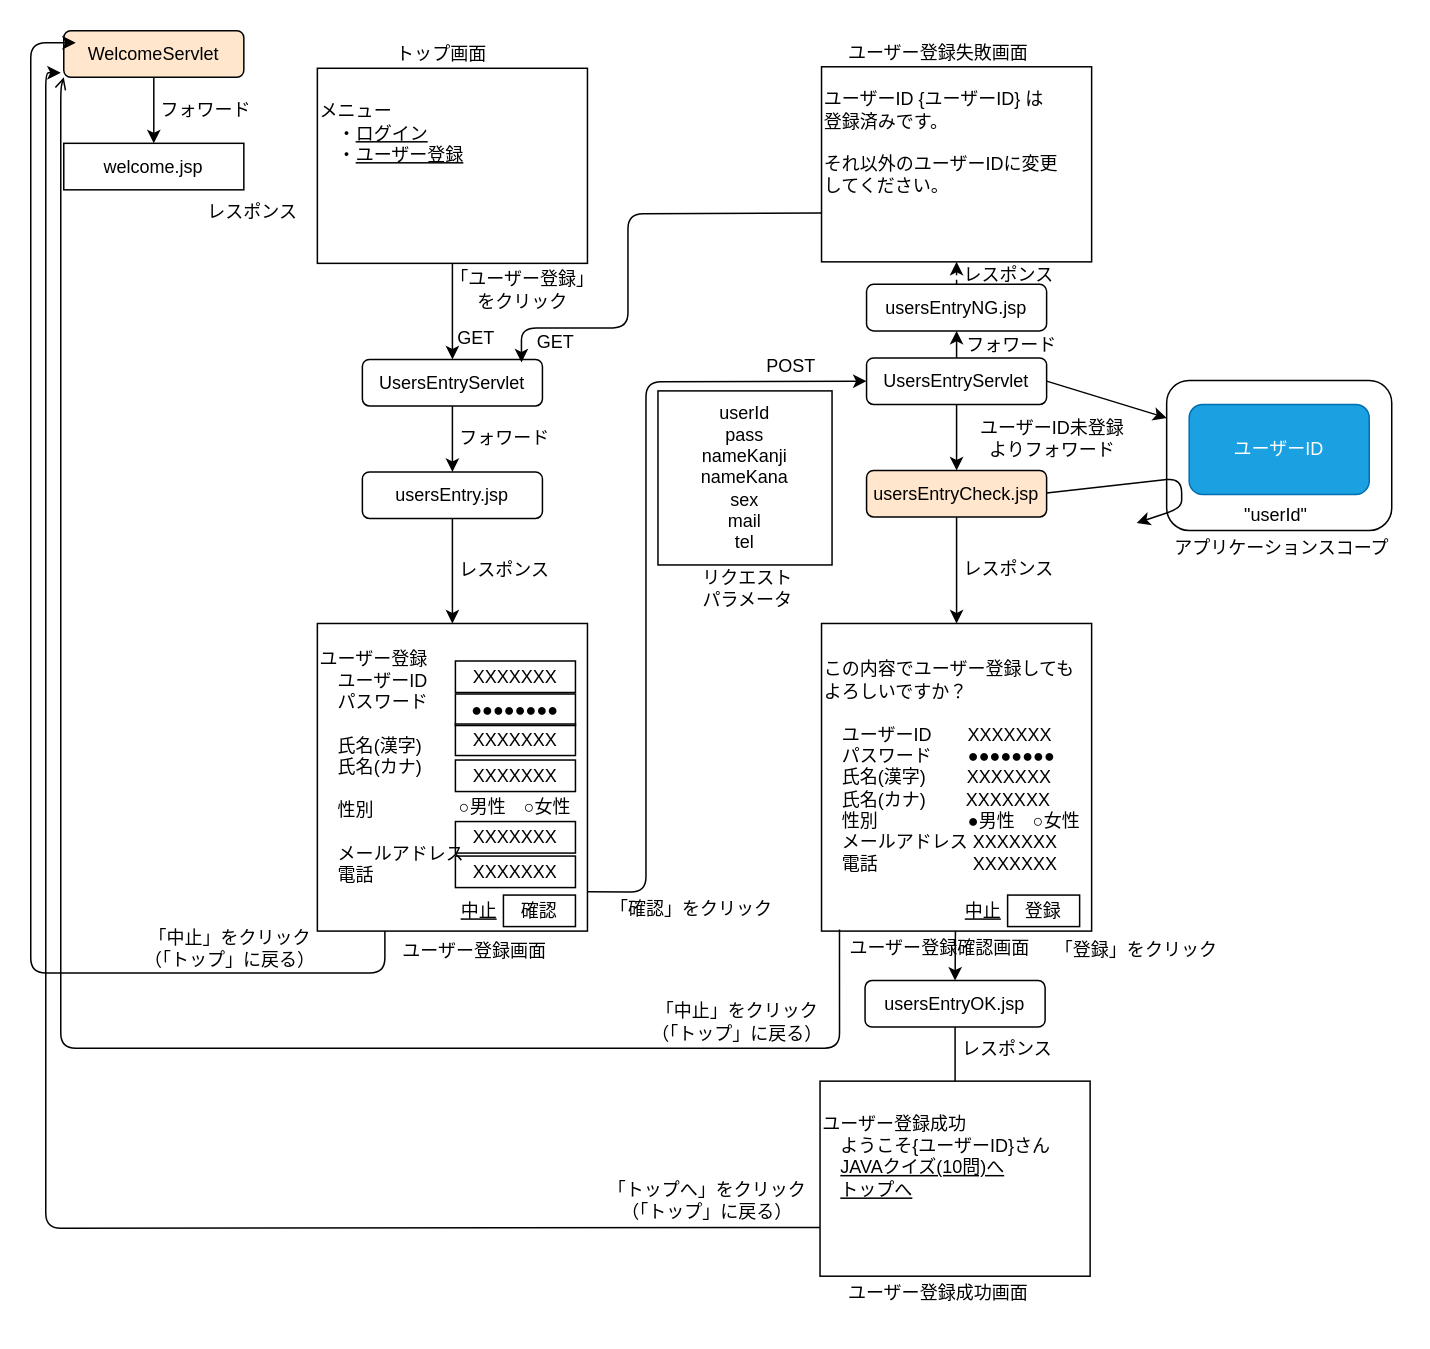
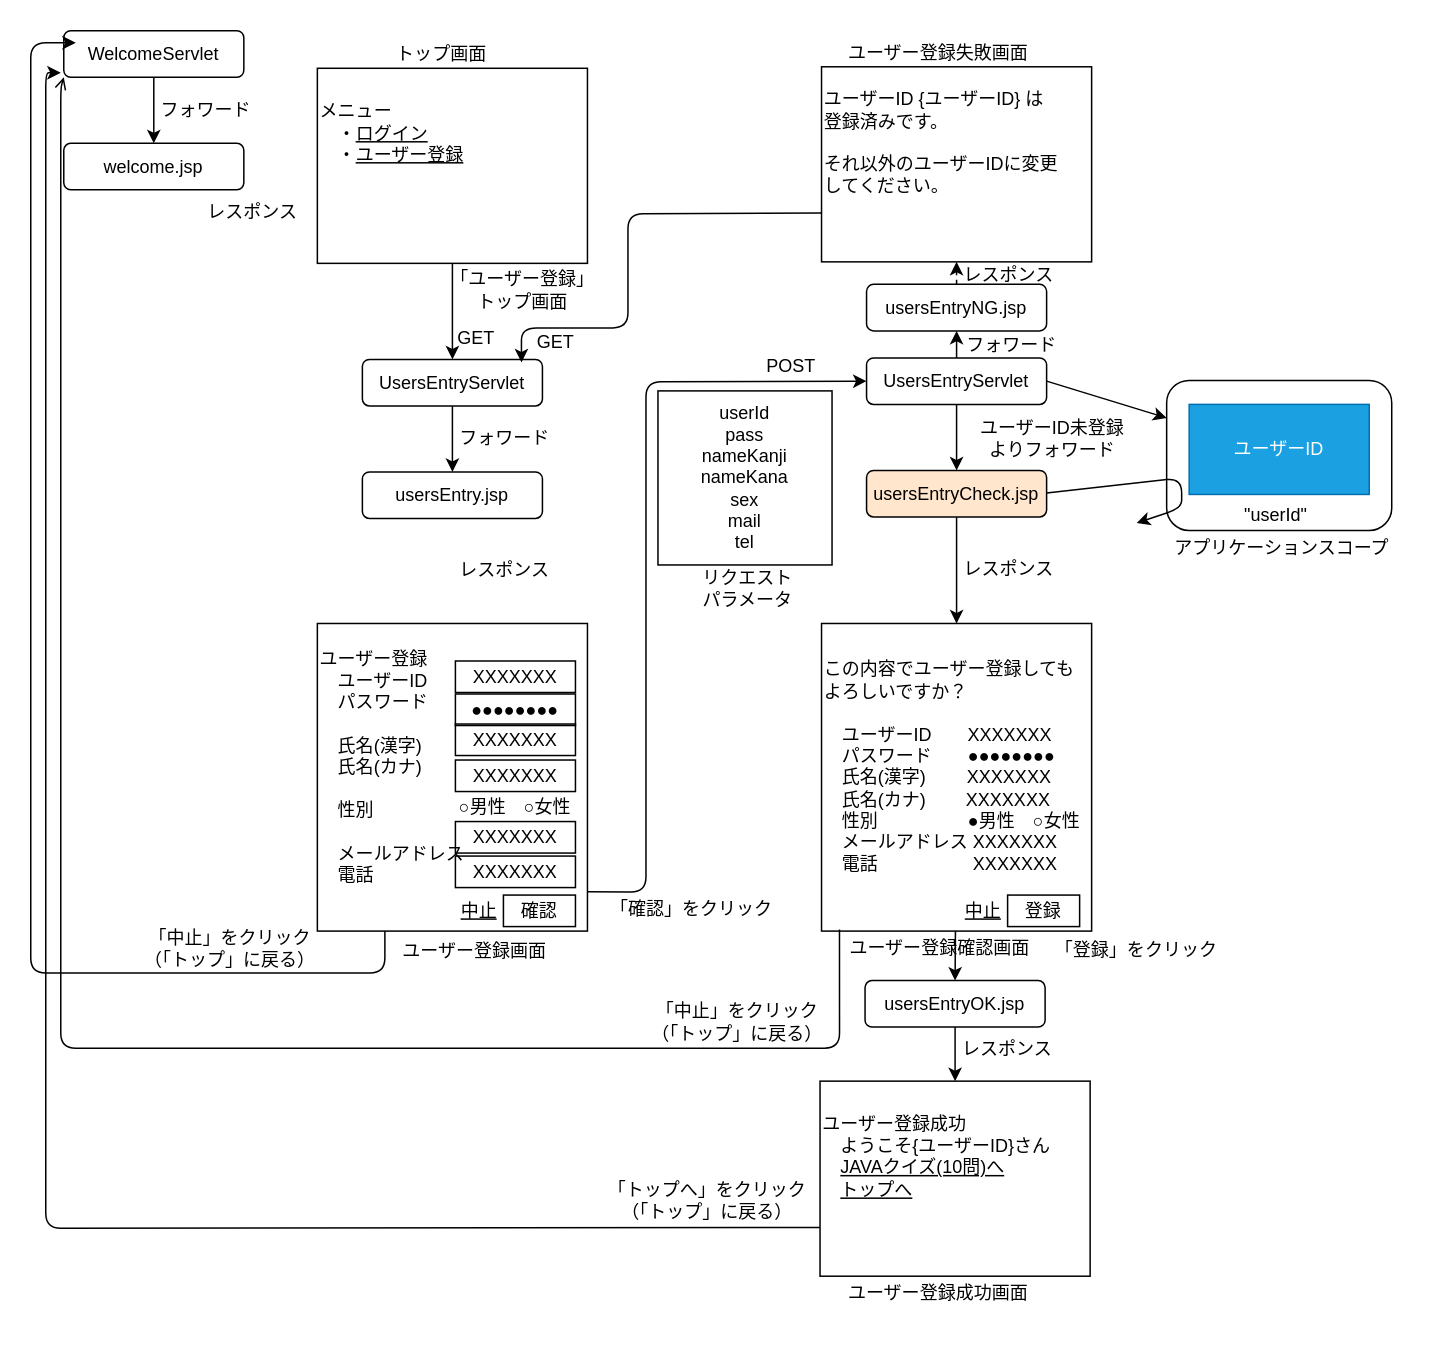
node "WelcomeServlet": fillcolor #ffe6cc -> #ffffff
node "welcome.jsp": shape rectangle -> rounded rectangle
node "「ユーザー登録」 をクリック": label "「ユーザー登録」 をクリック" -> "「ユーザー登録」 トップ画面"
node "ユーザーID": shape rounded rectangle -> rectangle
edge "usersEntry.jsp" -> "ユーザー登録 ユーザーID パスワード 氏名(漢字) 氏名(カナ) 性別 メールアドレス 電話": removed
edge "usersEntryOK.jsp" -- "ユーザー登録成功 ようこそ{ユーザーID}さん JAVAクイズ(10問)へ トップへ": arrowhead none -> classic
